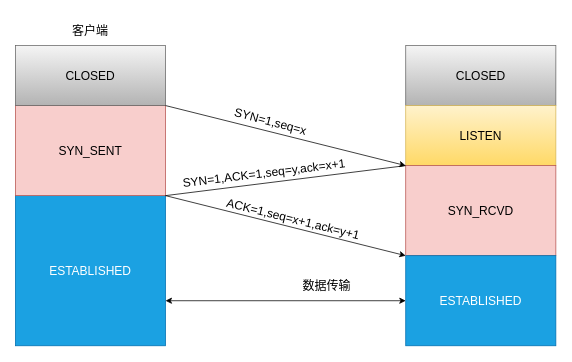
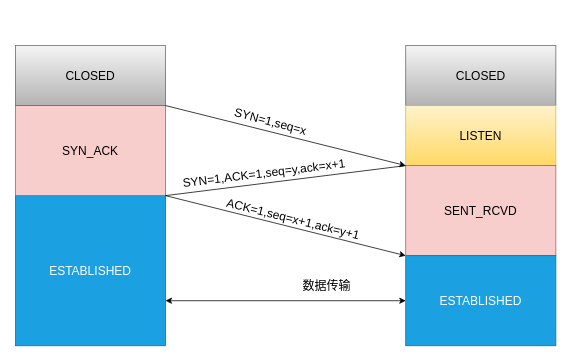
node "客户端": removed
node "SYN_SENT": label "SYN_SENT" -> "SYN_ACK"
node "SYN_RCVD": label "SYN_RCVD" -> "SENT_RCVD"
